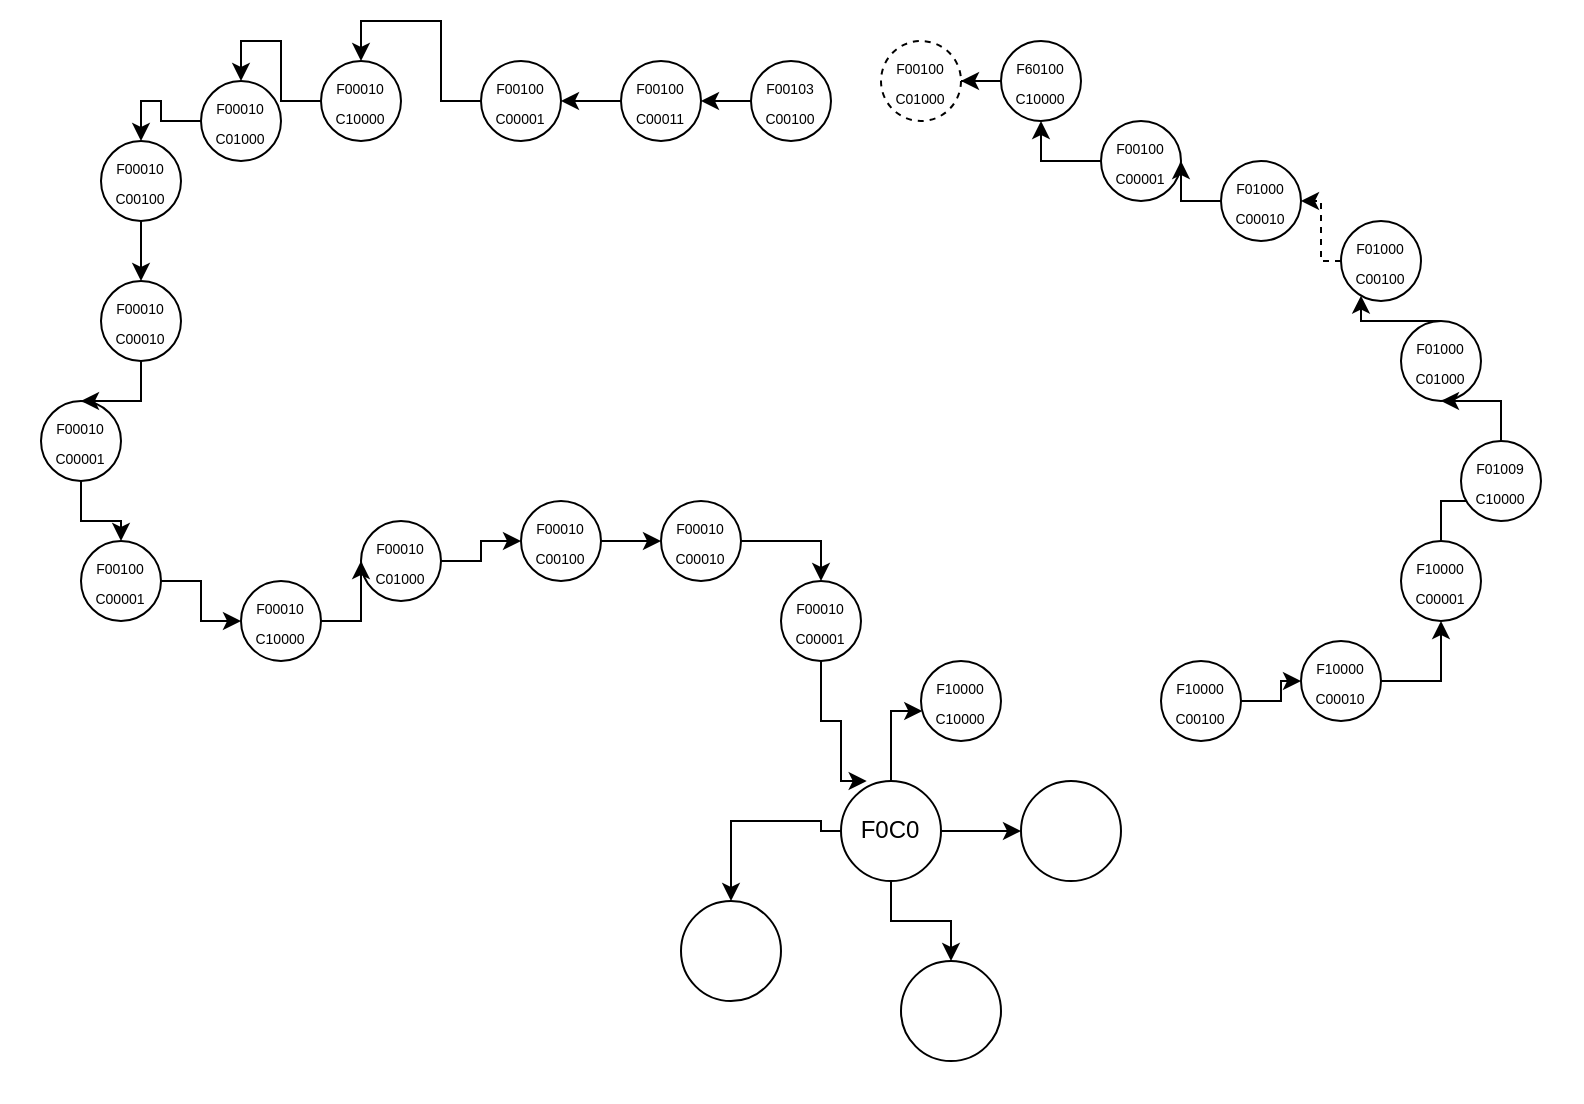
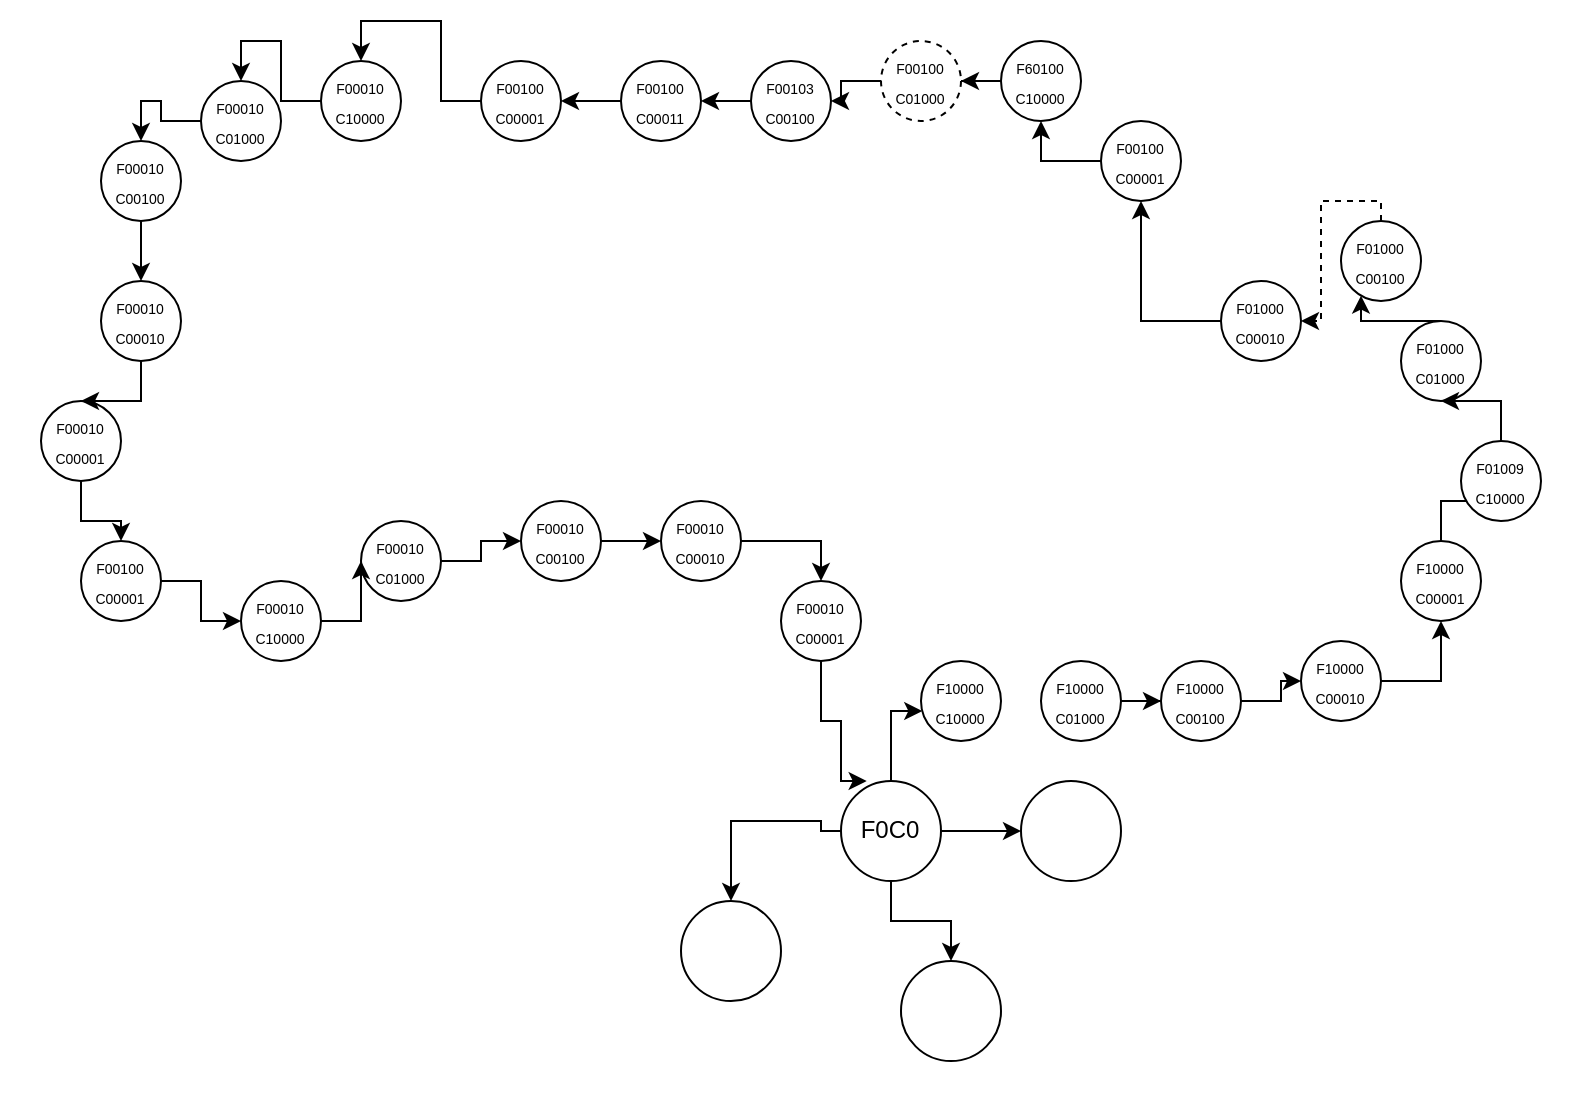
edge "F00100 C01000" -> "F00103 C00100": added
node "F01000 C00010": moved (1261, 201) -> (1261, 321)
node "F10000 C01000": added
edge "F10000 C01000" -> "F10000 C00100": added
